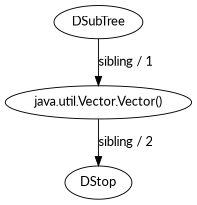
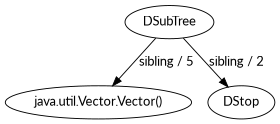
edge "DSubTree" -> "java.util.Vector.Vector()": label "sibling / 1" -> "sibling / 5"
edge "java.util.Vector.Vector()" -> "DStop": now "DSubTree" -> "DStop"
